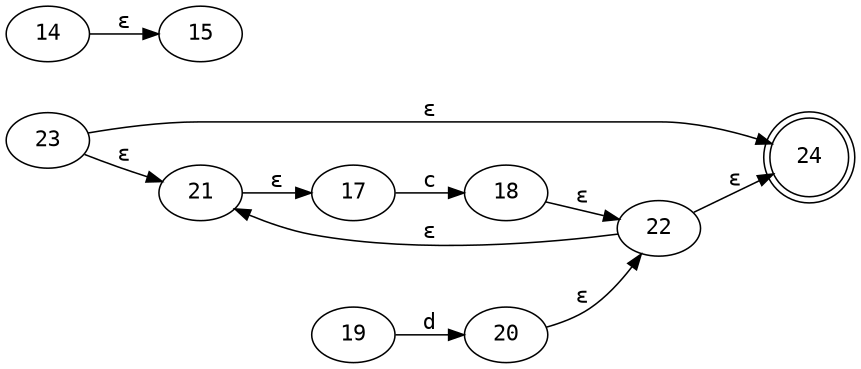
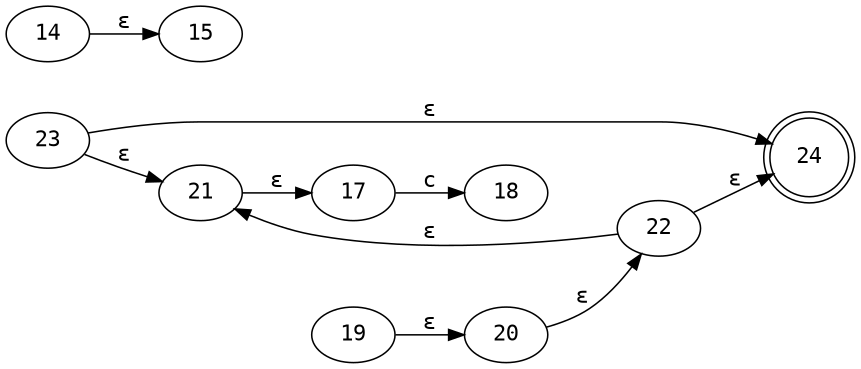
edge "18" -> "22": removed, label "ε"
edge "19" -> "20": label "d" -> "ε"
